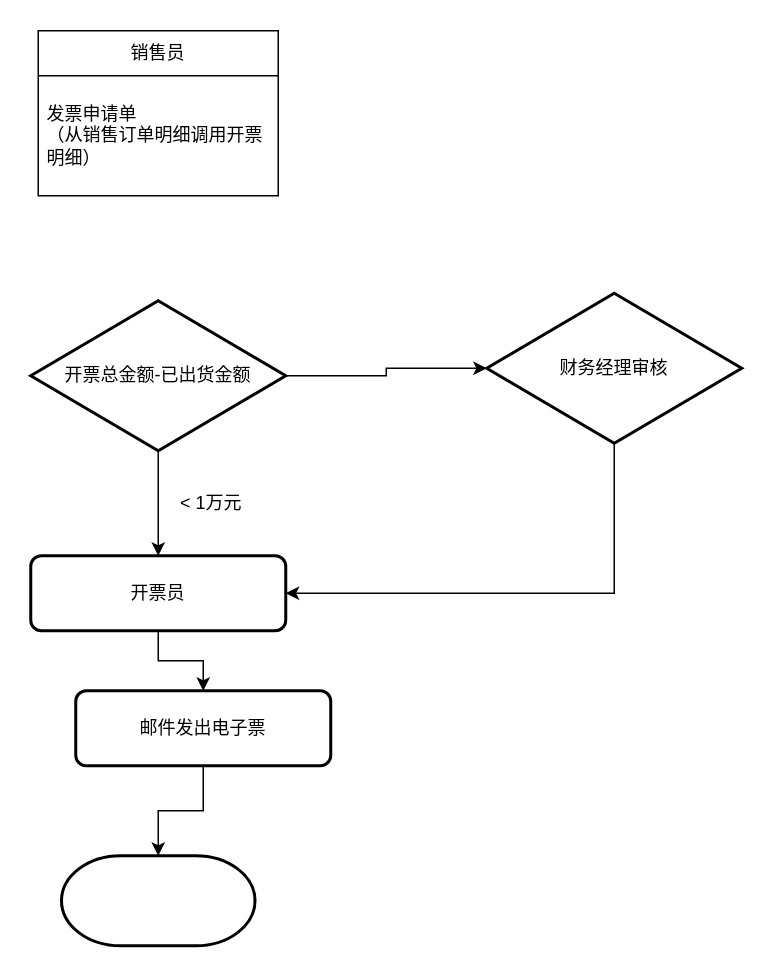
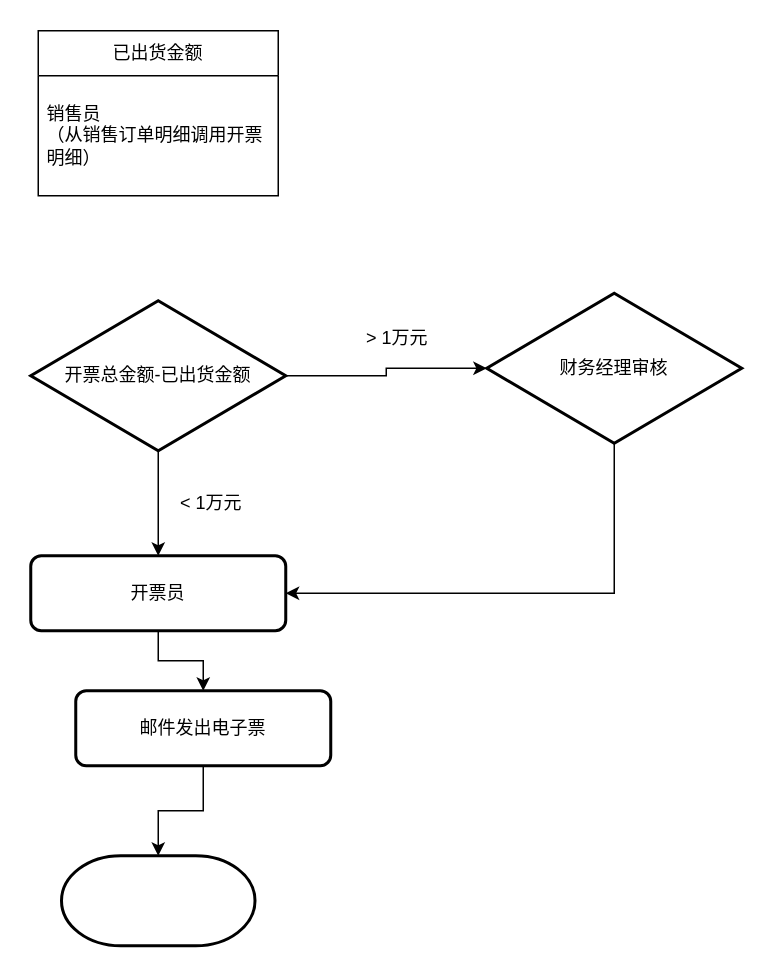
node "销售员": label "销售员" -> "已出货金额"
node "发票申请单 （从销售订单明细调用开票明细）": label "发票申请单 （从销售订单明细调用开票明细）" -> "销售员 （从销售订单明细调用开票明细）"
node "> 1万元": added
